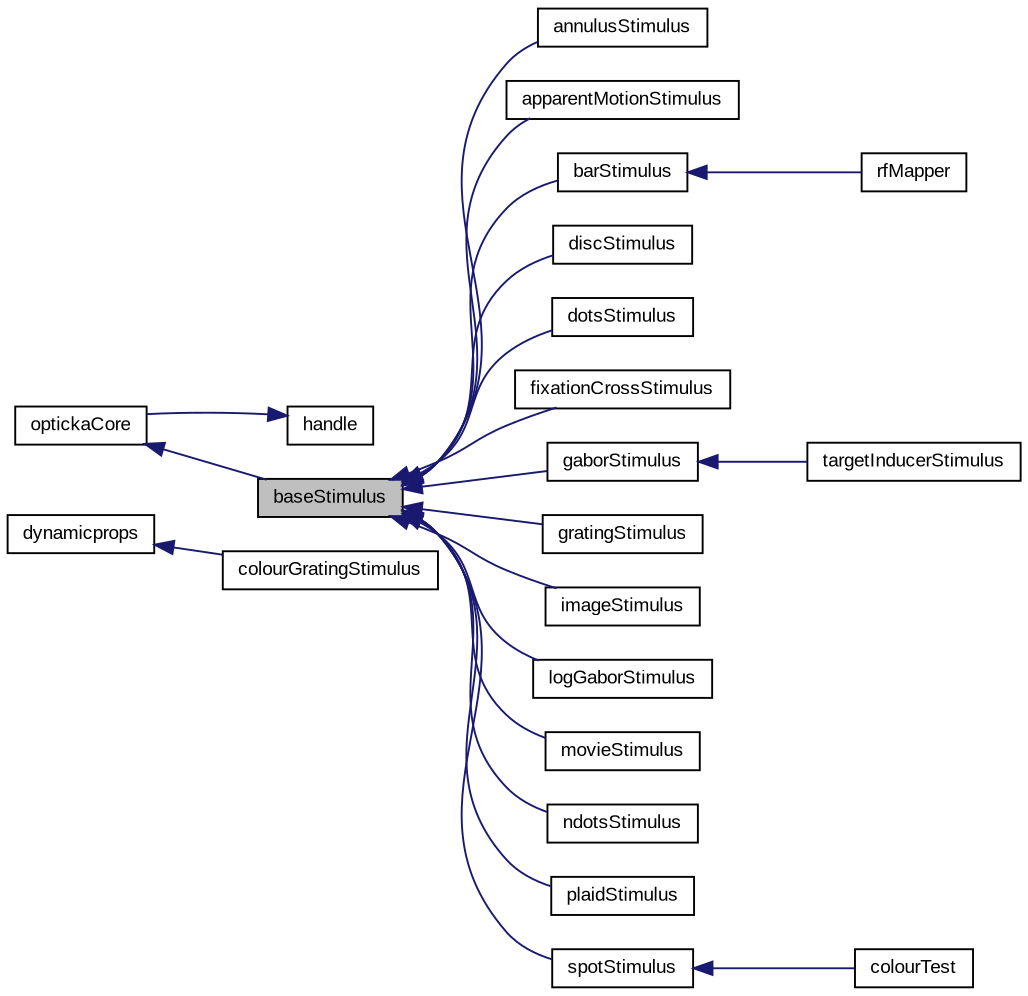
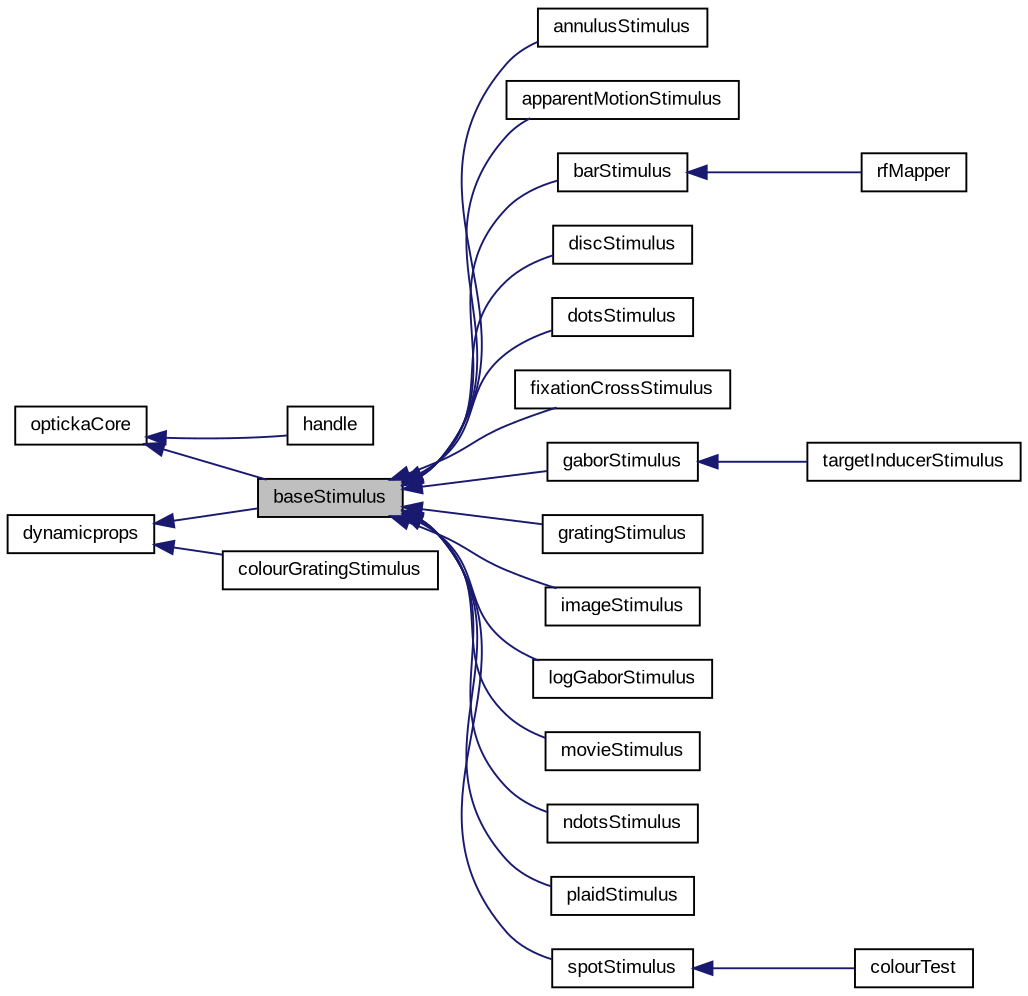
edge "optickaCore" -> "handle": reversed
edge "baseStimulus" -> "dynamicprops": added
